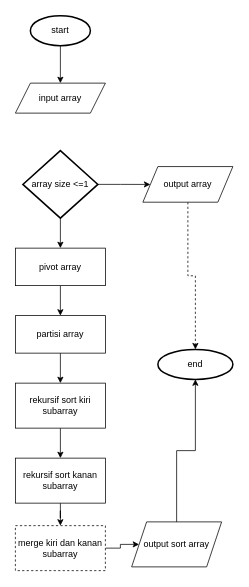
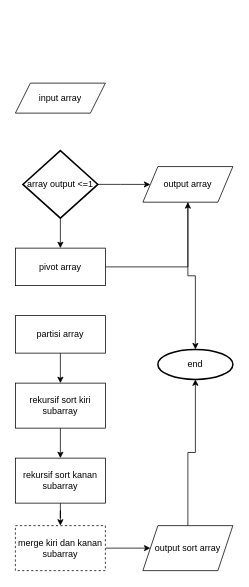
node "start": removed
edge "start" -> "input array": removed
node "array size <=1": label "array size <=1" -> "array output <=1"
edge "pivot array" -> "partisi array": now "pivot array" -> "output array"
edge "output array" -> "end": style dashed -> solid
node "output sort array": moved (177, 544) -> (188, 548)
